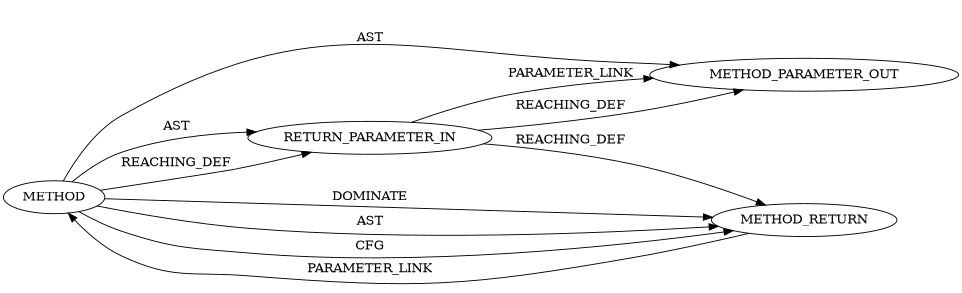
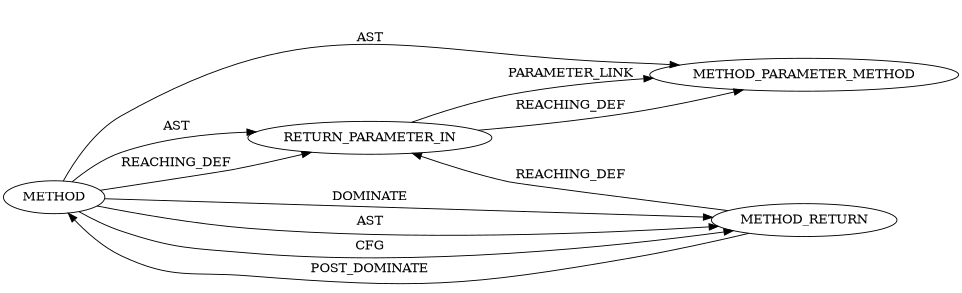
node "METHOD_PARAMETER_OUT": label "METHOD_PARAMETER_OUT" -> "METHOD_PARAMETER_METHOD"
edge "RETURN_PARAMETER_IN" -> "METHOD_RETURN": reversed
edge "METHOD_RETURN" -> "METHOD": label "PARAMETER_LINK" -> "POST_DOMINATE"
